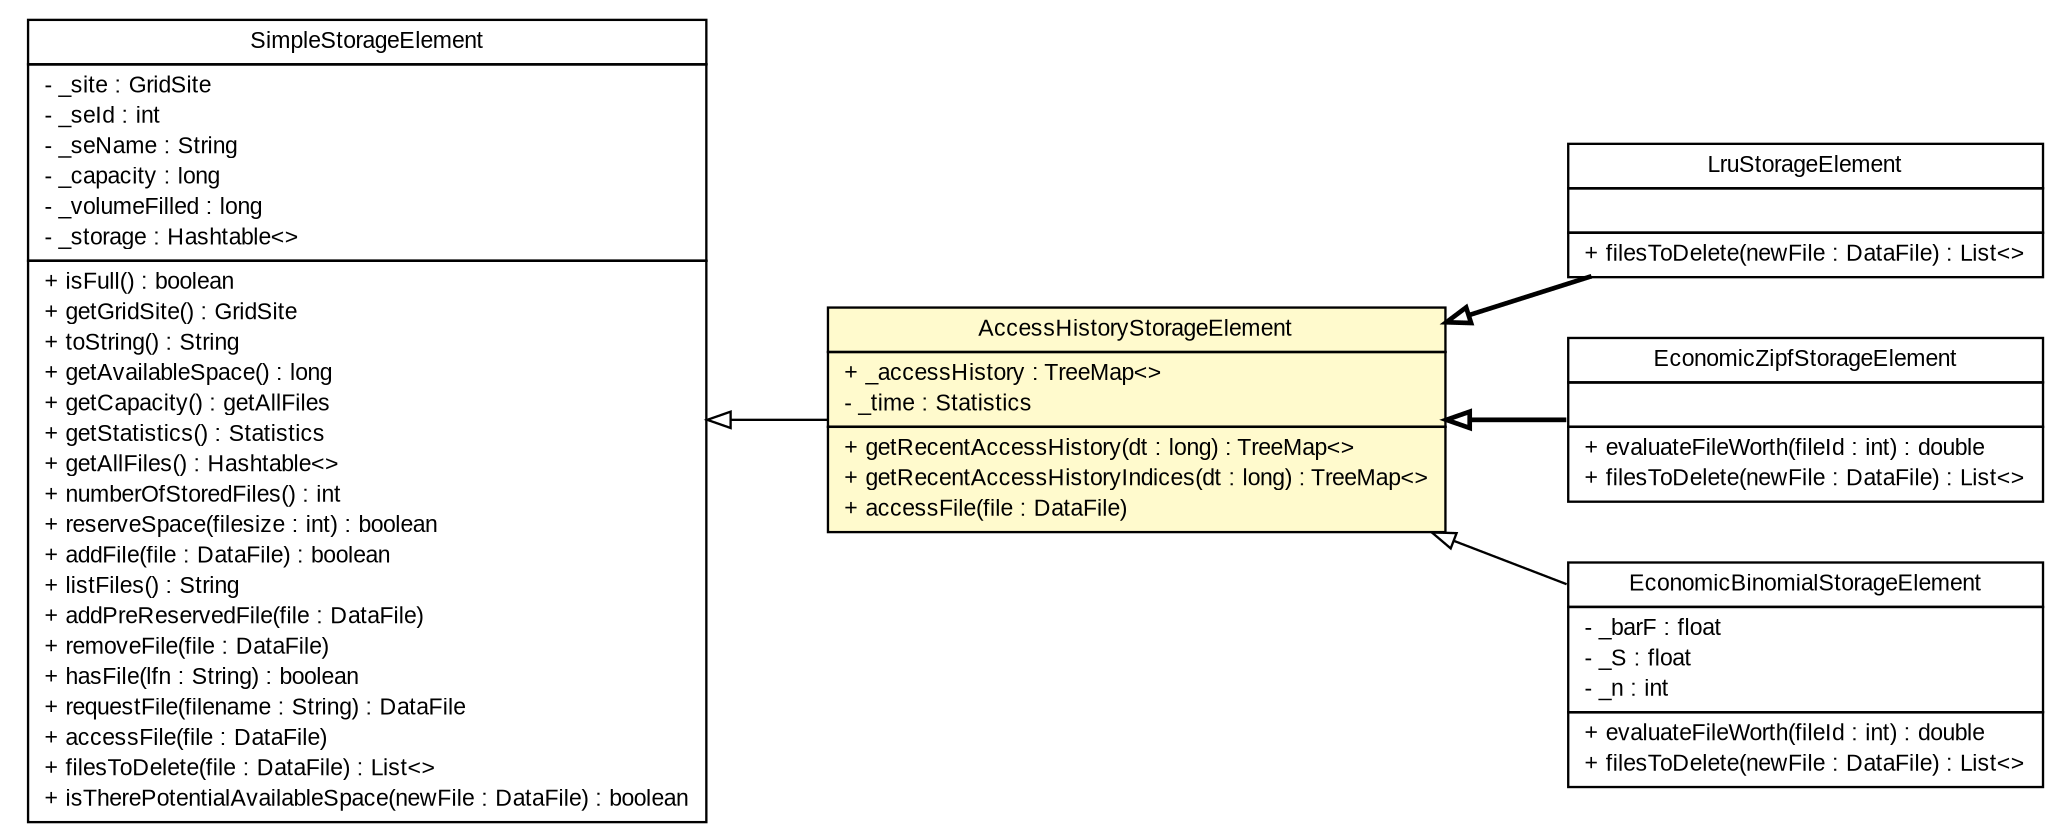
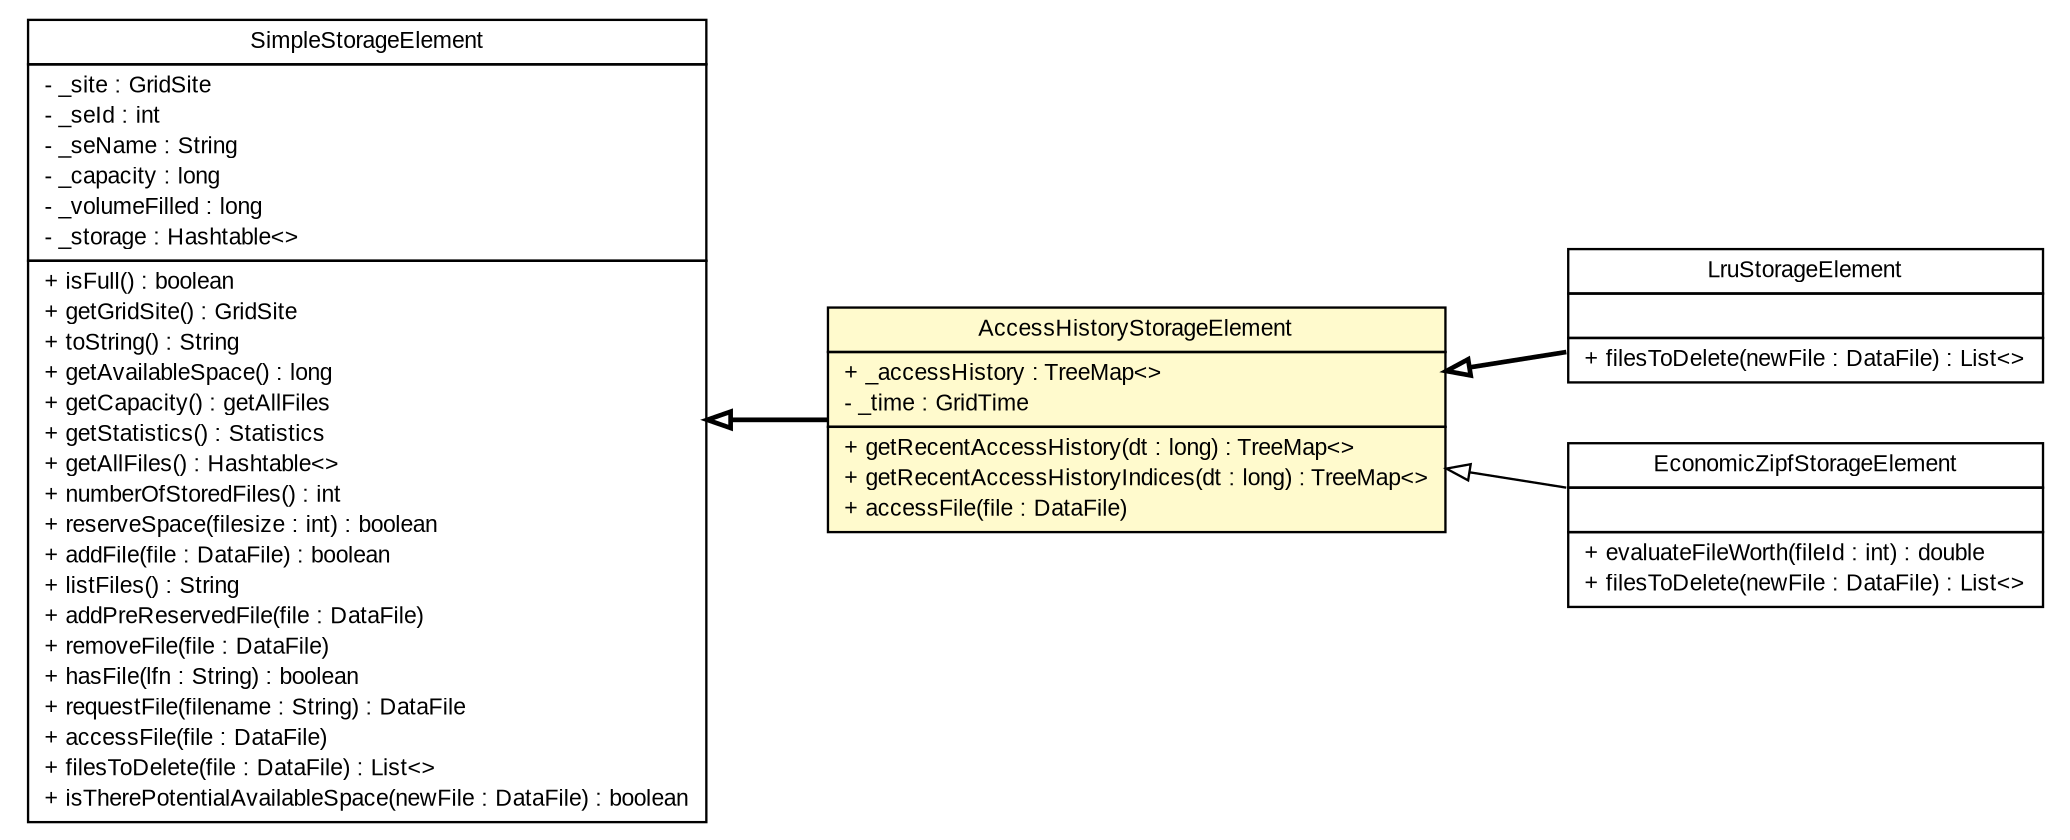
node "AccessHistoryStorageElement": text "- _time : Statistics" -> "- _time : GridTime"
edge "AccessHistoryStorageElement" -> "SimpleStorageElement": style solid -> bold
edge "EconomicZipfStorageElement" -> "AccessHistoryStorageElement": style bold -> solid
node "EconomicBinomialStorageElement": removed
